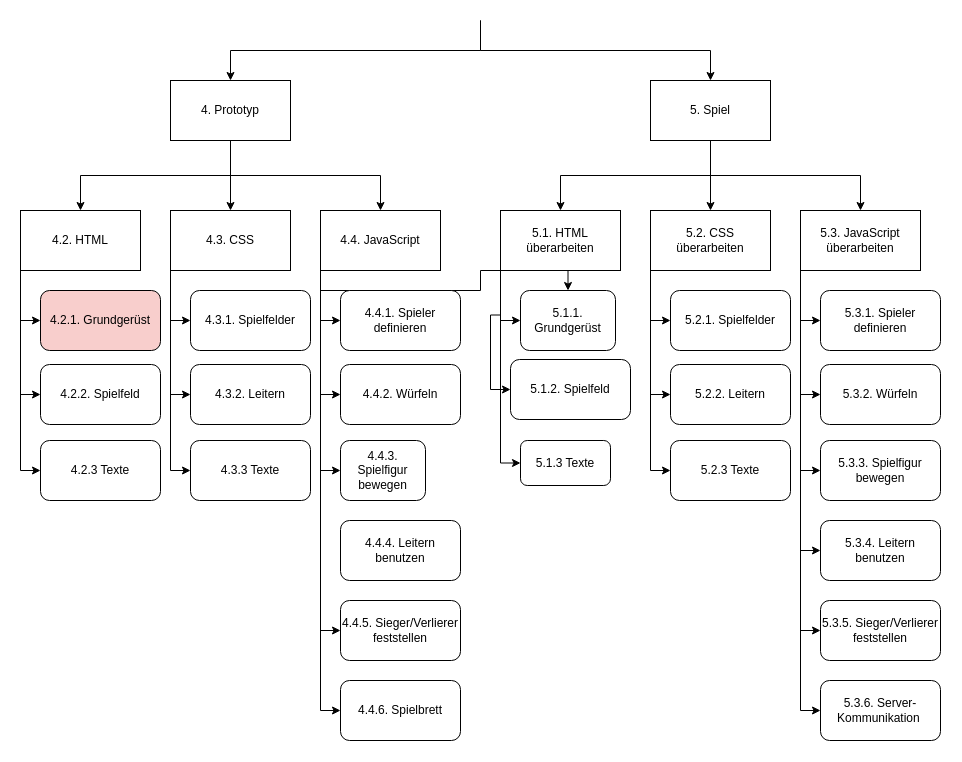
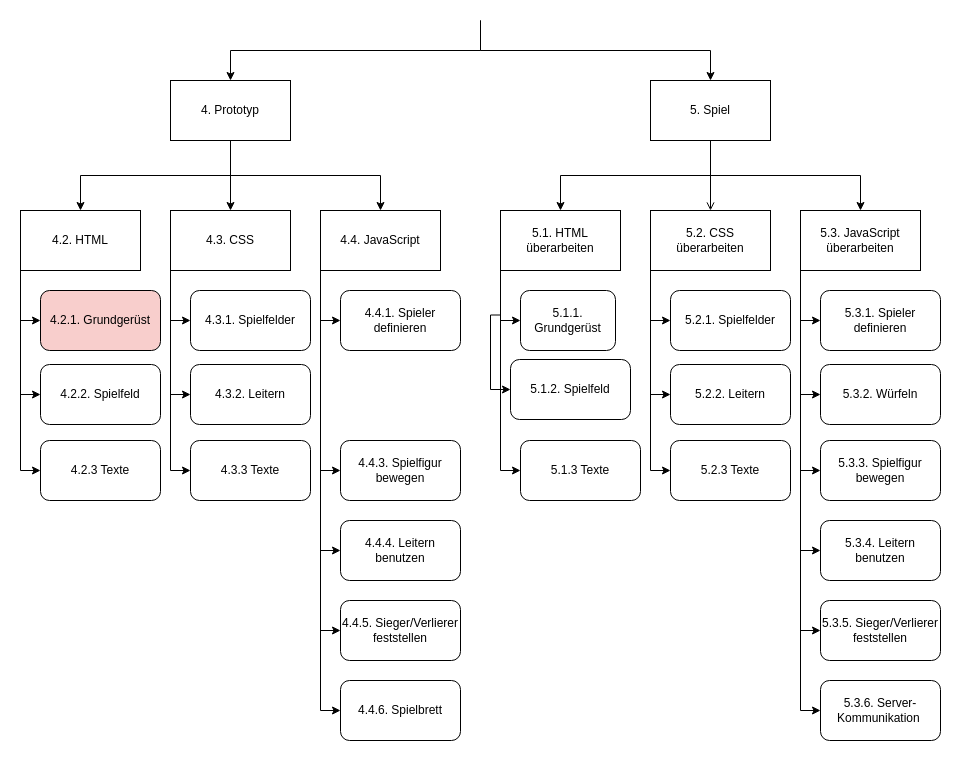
edge "5. Spiel" -> "5.2. CSS überarbeiten": arrowhead classic -> open
edge "4.4. JavaScript" -> "5.1.1. Grundgerüst": now "4.4. JavaScript" -> "4.4.4. Leitern benutzen"
edge "4.4. JavaScript" -> "4.4.2. Würfeln": removed
node "4.4.2. Würfeln": removed
node "5.1.3 Texte": size 90x45 -> 120x60
node "4.4.3. Spielfigur bewegen": size 85x60 -> 120x60
